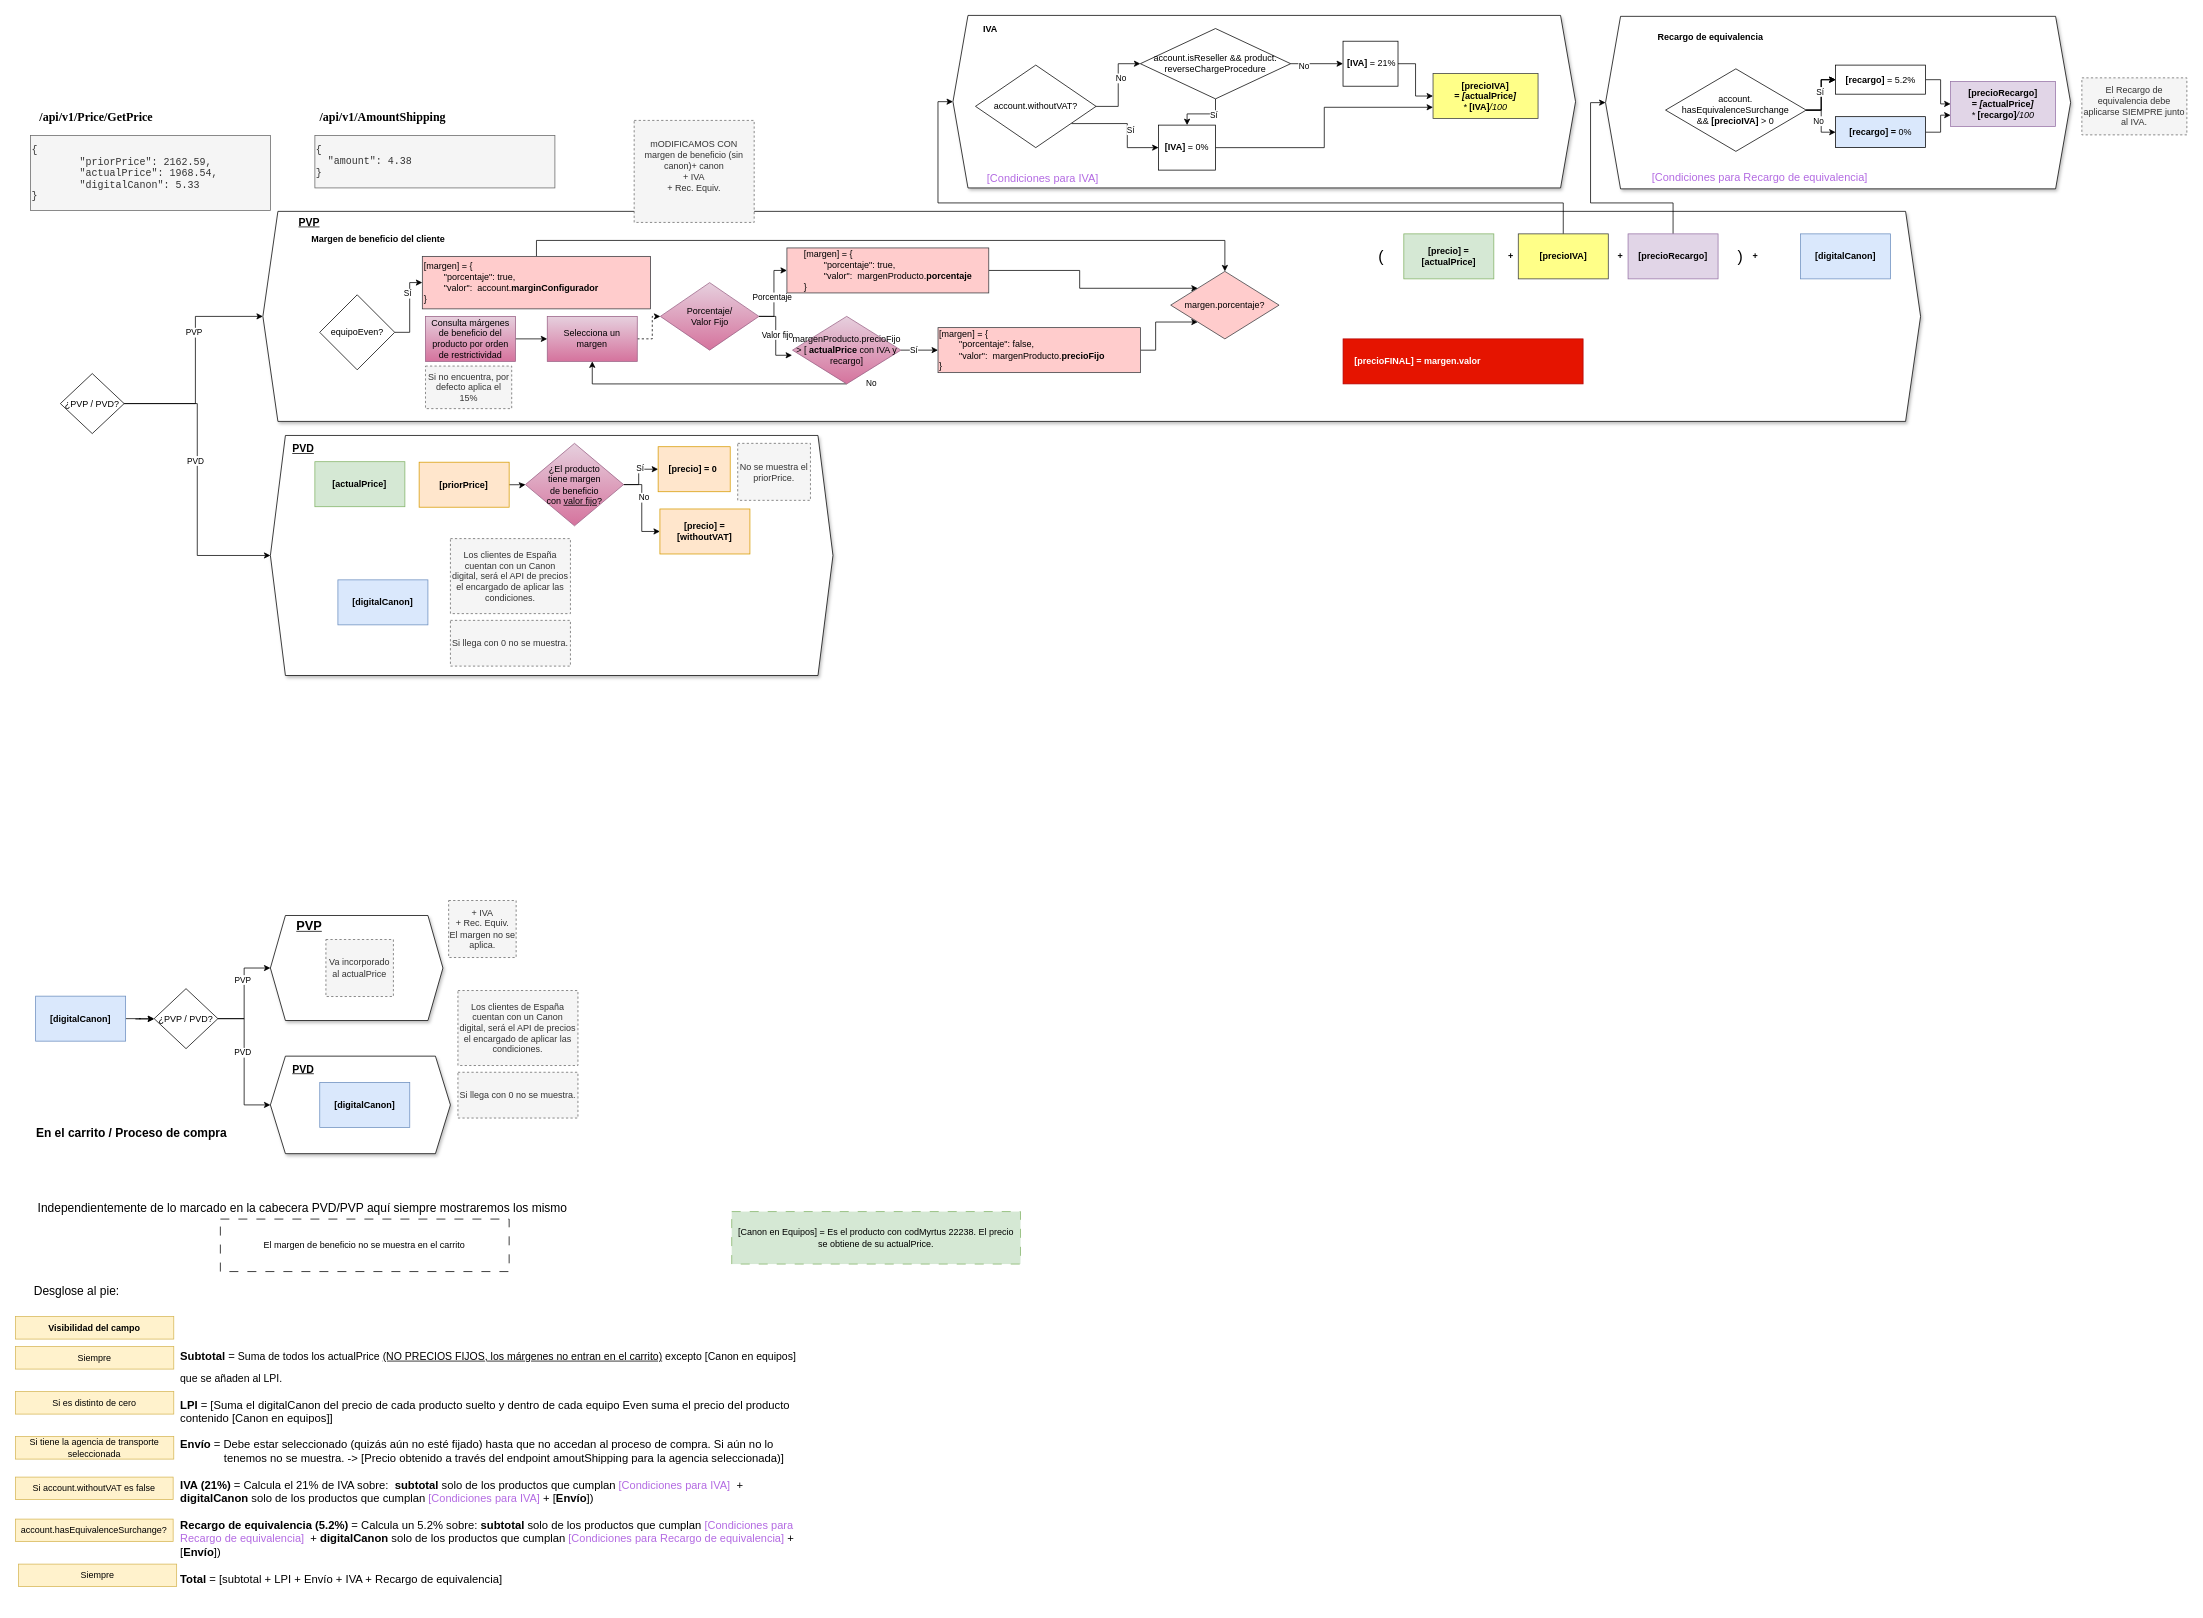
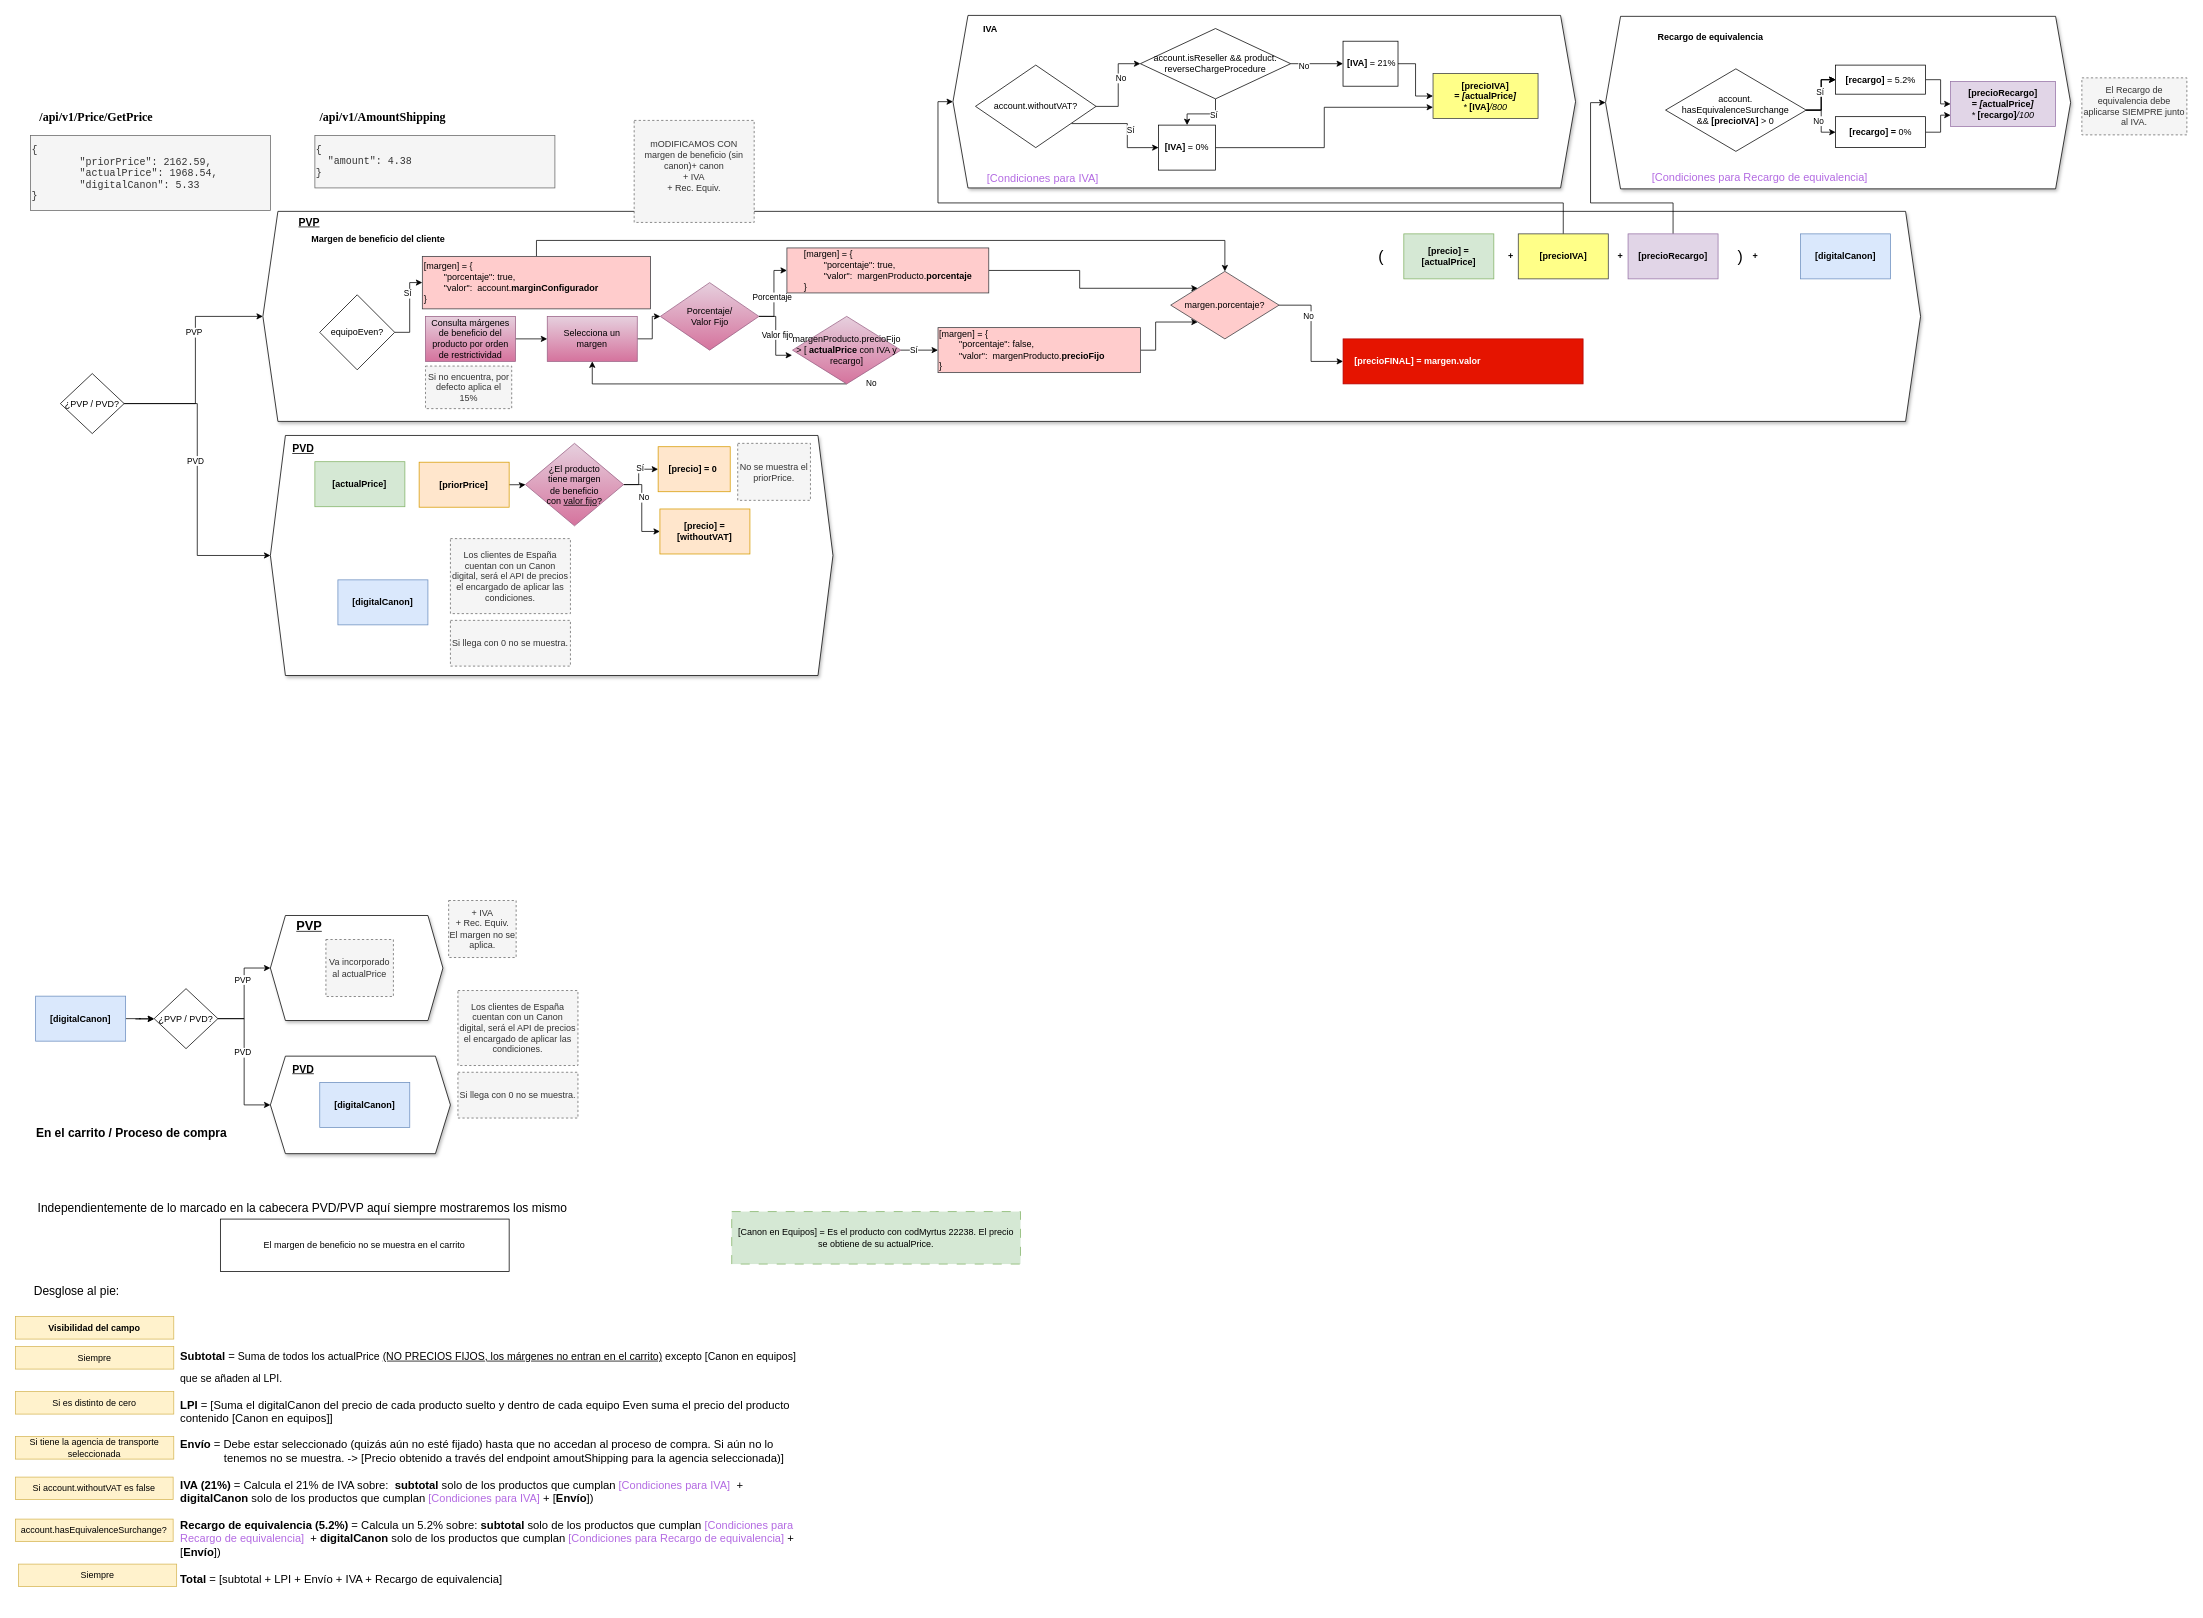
node "[precioIVA] = [actualPrice] * [IVA]/100": label "[precioIVA] = [actualPrice] * [IVA]/100" -> "[precioIVA] = [actualPrice] * [IVA]/800"
node "[recargo] = 0%": fillcolor #dae8fc -> #ffffff
edge "Selecciona un margen" -> "Porcentaje/ Valor Fijo": style dashed -> solid
edge "margen.porcentaje?" -> "[precioFINAL] = margen.valor": added, label "No"
node "El margen de beneficio no se muestra en el carrito": style dashed -> solid
